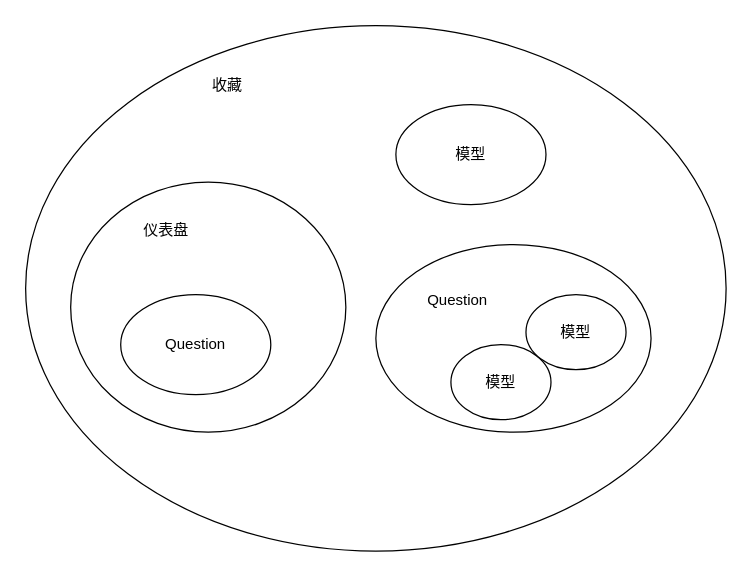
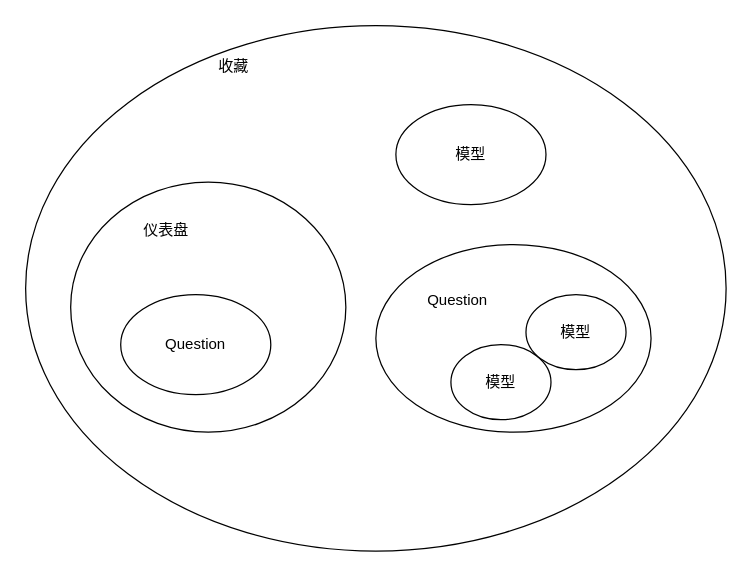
node "收藏": moved (227, 86) -> (233, 67)
